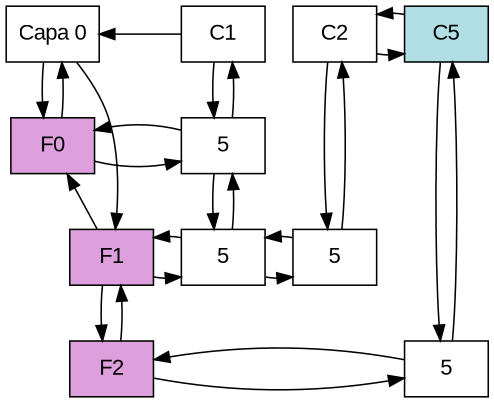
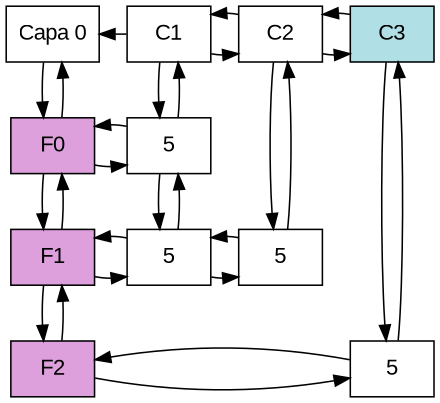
edge "C2" -> "C1": added
node "C5": label "C5" -> "C3"
edge "C1" -> "C2": added
edge "Capa 0" -> "F1": now "F0" -> "F1"
